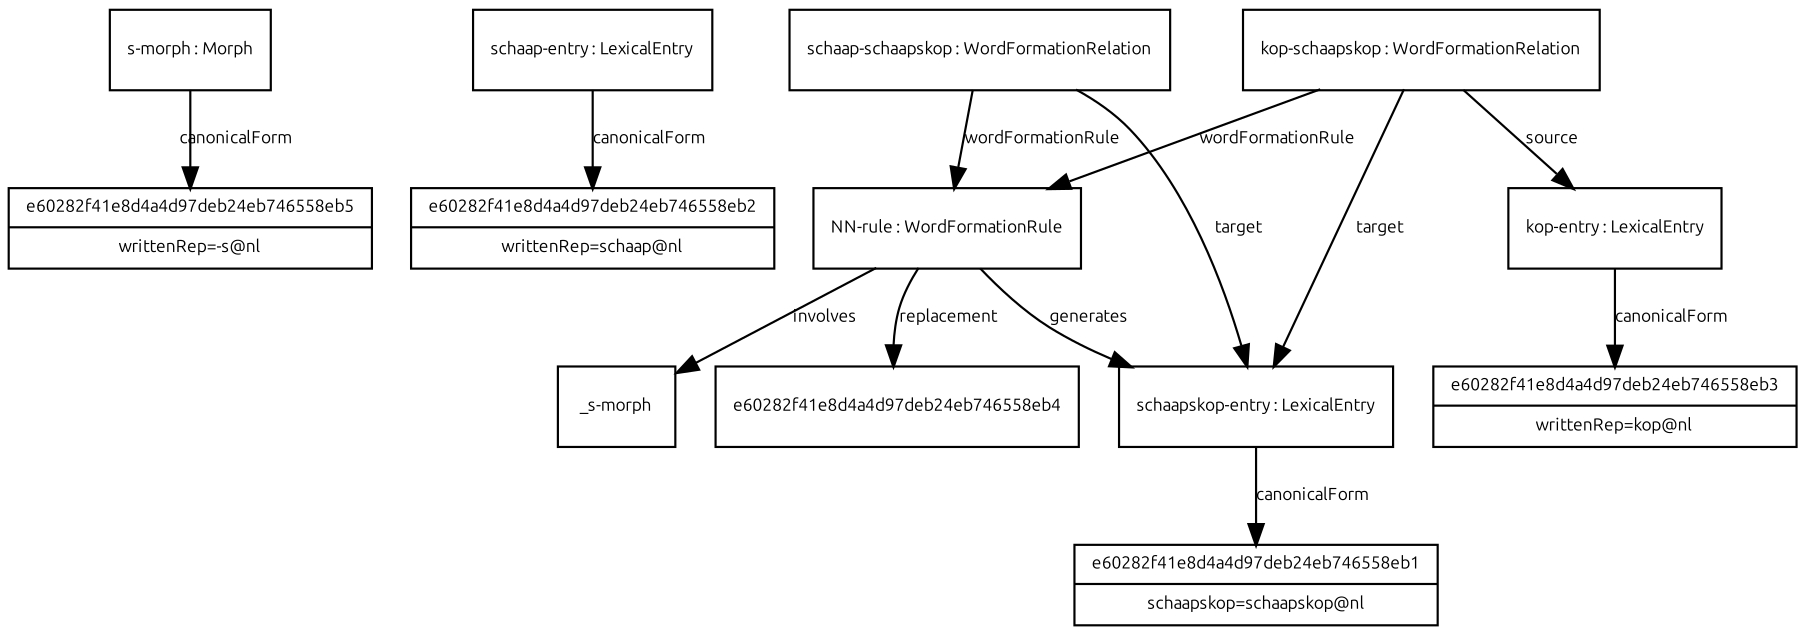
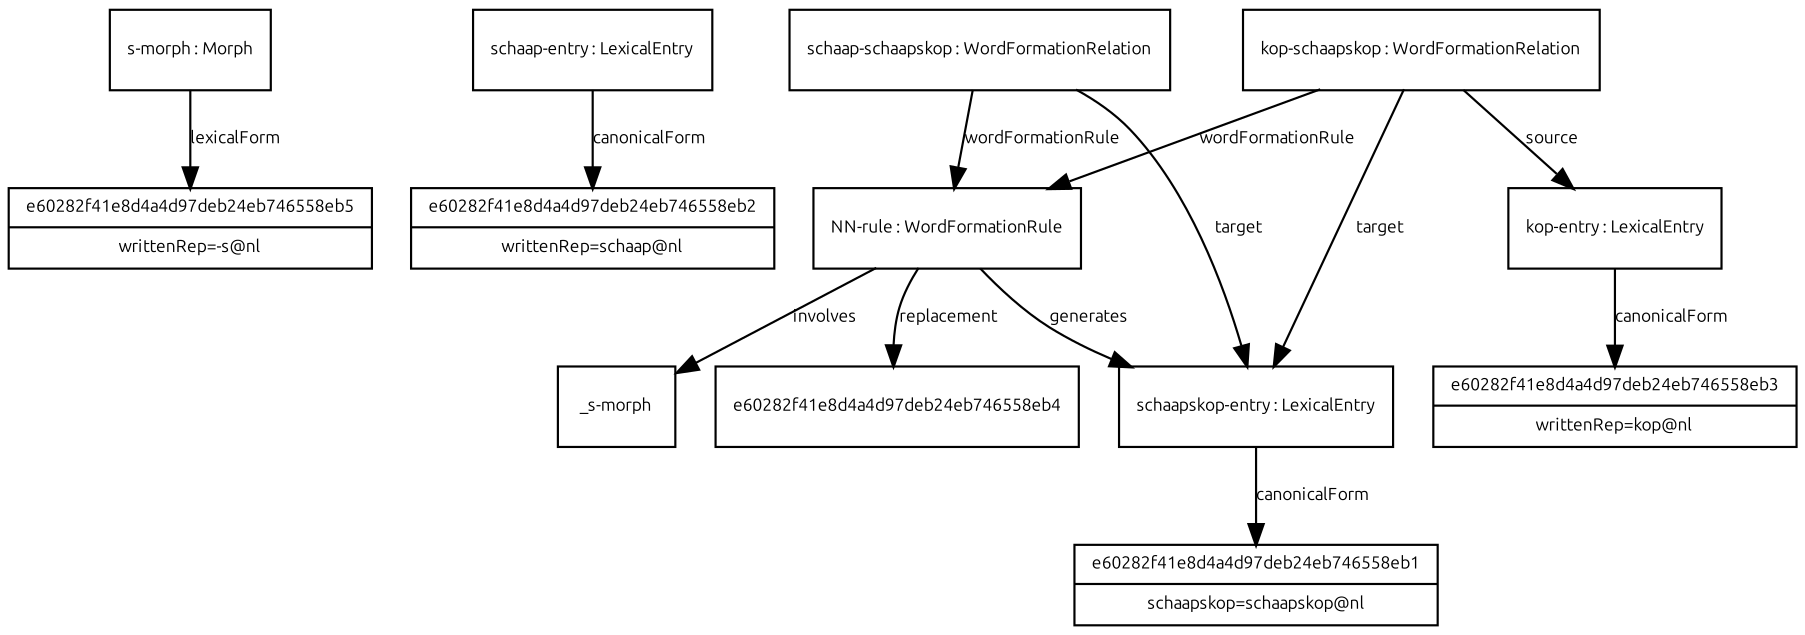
edge "s-morph : Morph" -> "e60282f41e8d4a4d97deb24eb746558eb5": label "canonicalForm" -> "lexicalForm"
